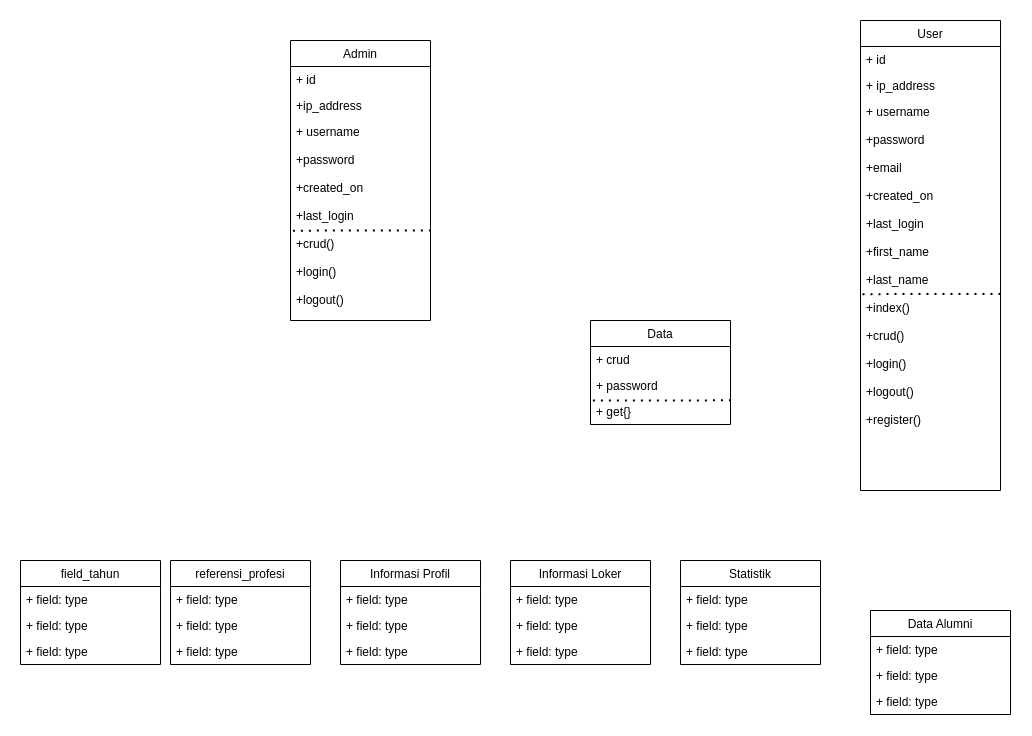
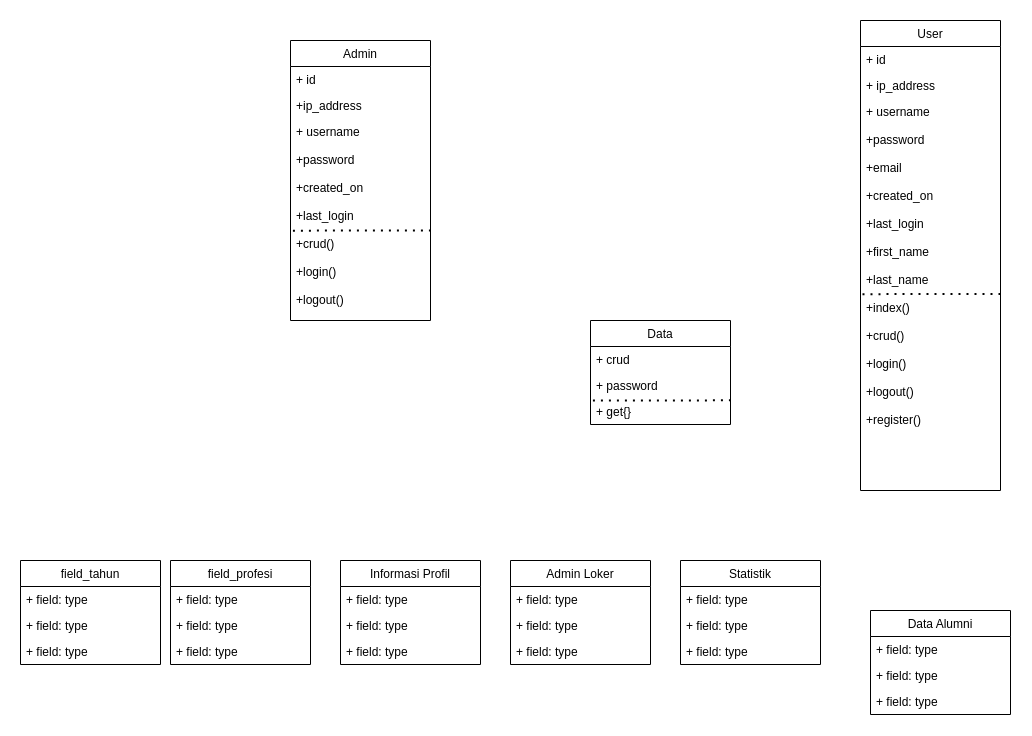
node "referensi_profesi": label "referensi_profesi" -> "field_profesi"
node "Informasi Loker": label "Informasi Loker" -> "Admin Loker"
